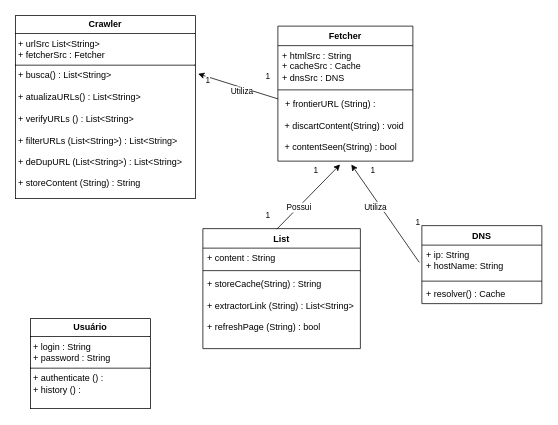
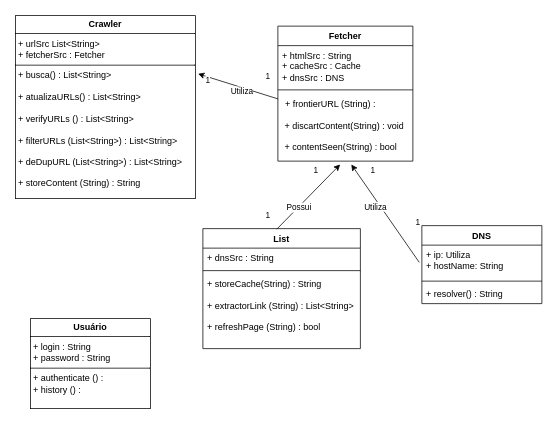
node "+ content : String": label "+ content : String" -> "+ dnsSrc : String"
node "+ ip: String + hostName: String": label "+ ip: String + hostName: String" -> "+ ip: Utiliza + hostName: String"
node "+ resolver() : Cache": label "+ resolver() : Cache" -> "+ resolver() : String"
